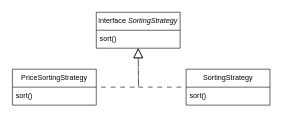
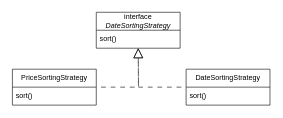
node "interface SortingStrategy": label "interface SortingStrategy" -> "interface DateSortingStrategy"
node "SortingStrategy": label "SortingStrategy" -> "DateSortingStrategy"
